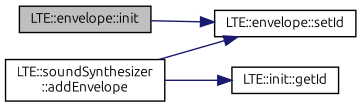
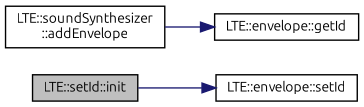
node "LTE::envelope::init": label "LTE::envelope::init" -> "LTE::setId::init"
edge "LTE::soundSynthesizer ::addEnvelope" -> "LTE::envelope::setId": removed
node "LTE::init::getId": label "LTE::init::getId" -> "LTE::envelope::getId"
